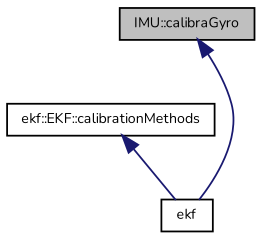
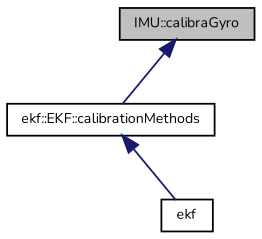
edge "ekf" -> "IMU::calibraGyro": now "ekf::EKF::calibrationMethods" -> "IMU::calibraGyro"
